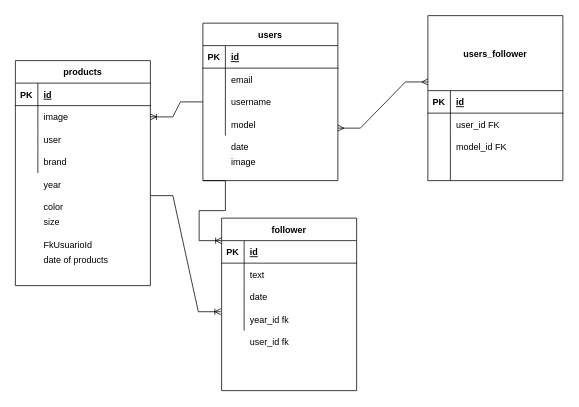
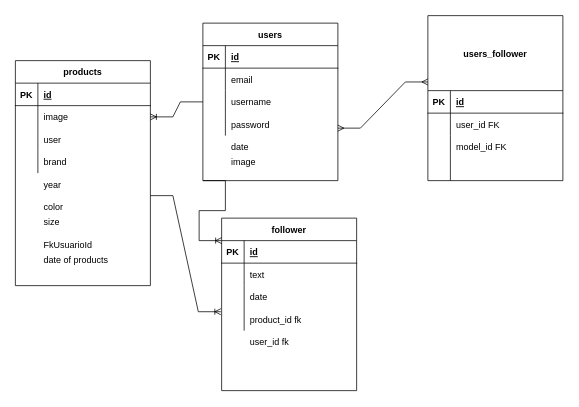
node "model": label "model" -> "password"
node "year_id fk": label "year_id fk" -> "product_id fk"
